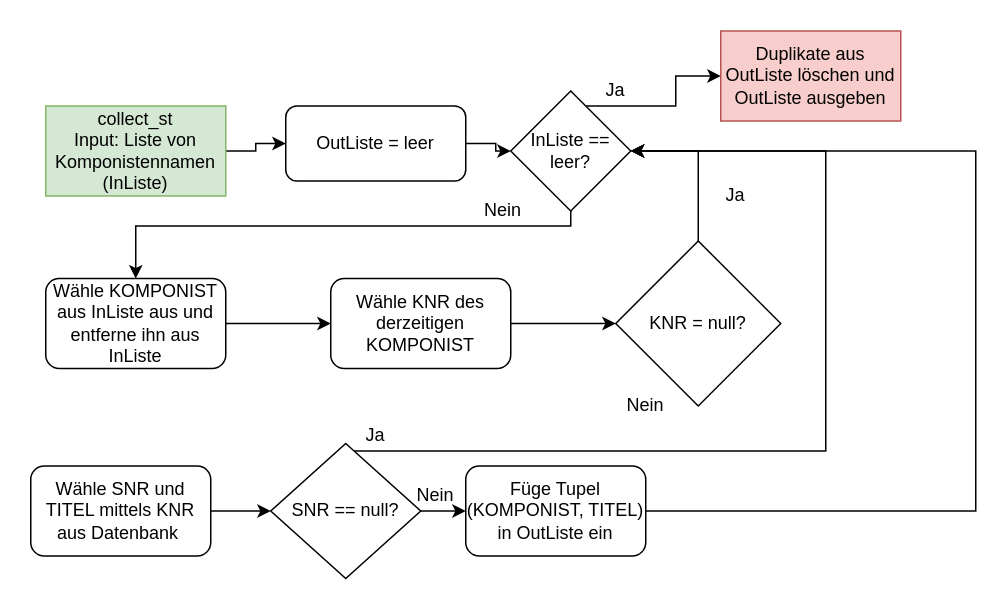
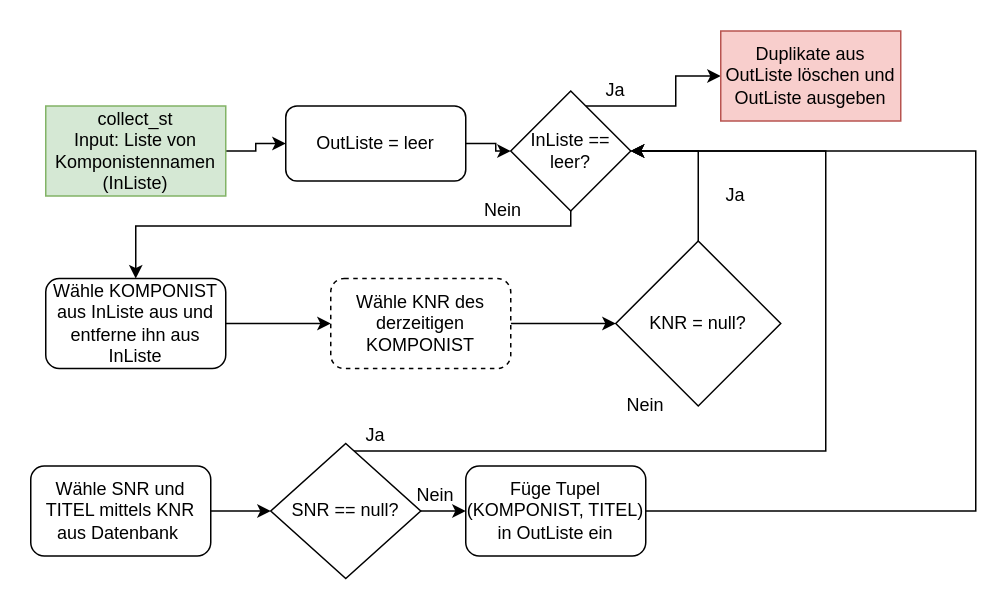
node "Wähle KNR des derzeitigen KOMPONIST": style solid -> dashed
